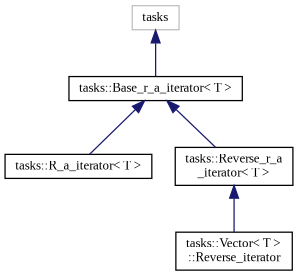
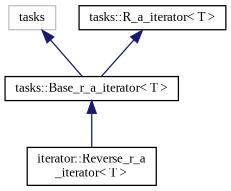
edge "tasks::R_a_iterator< T >" -> "tasks::Base_r_a_iterator< T >": reversed
node "tasks::Reverse_r_a _iterator< T >": label "tasks::Reverse_r_a _iterator< T >" -> "iterator::Reverse_r_a _iterator< T >"
node "tasks::Vector< T > ::Reverse_iterator": removed
